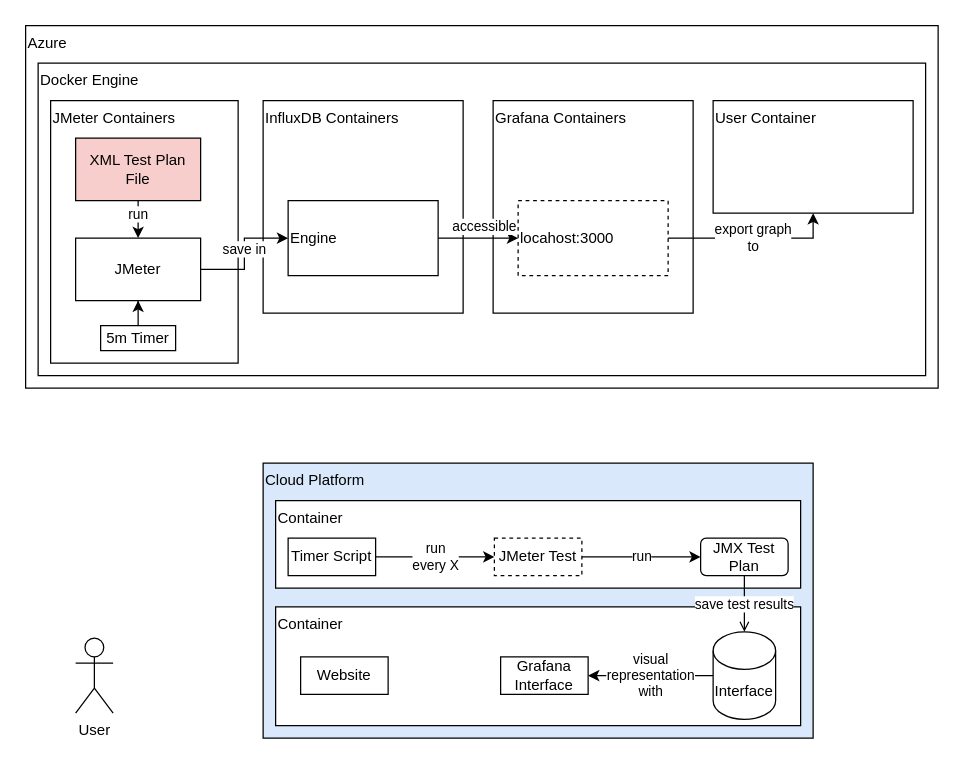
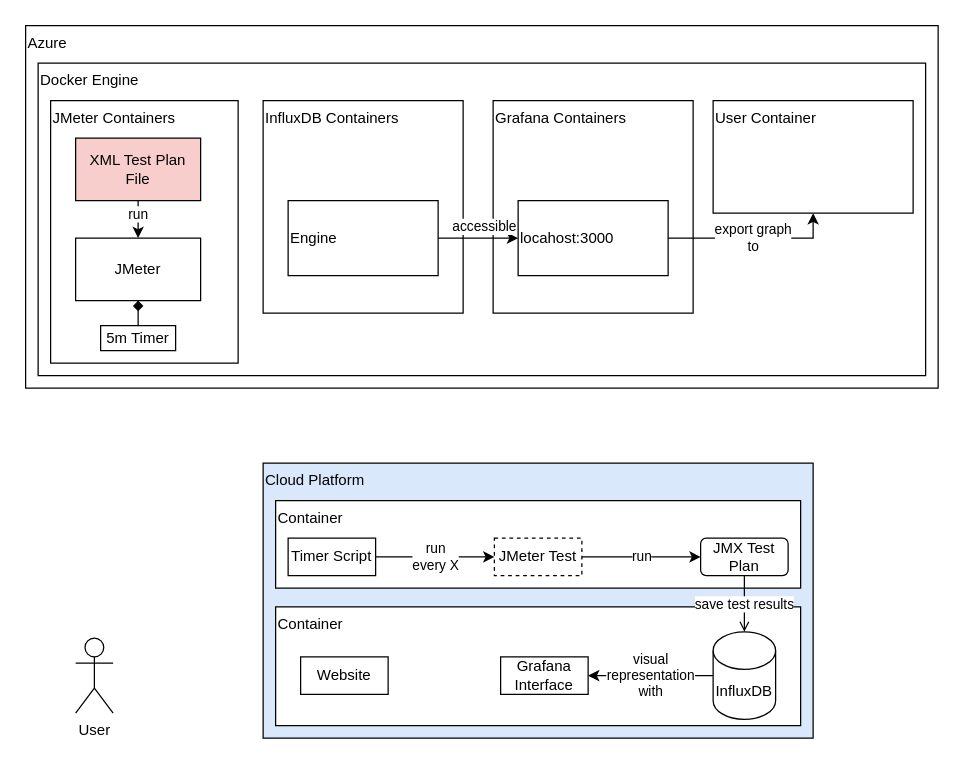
node "locahost:3000": style dashed -> solid
edge "JMeter" -> "Engine": removed, label "save in"
edge "5m Timer" -> "JMeter": arrowhead classic -> diamond
node "Interface": label "Interface" -> "InfluxDB"
